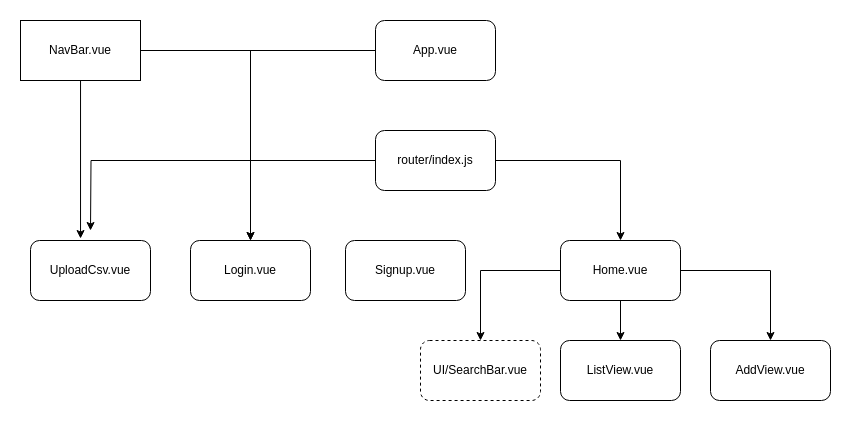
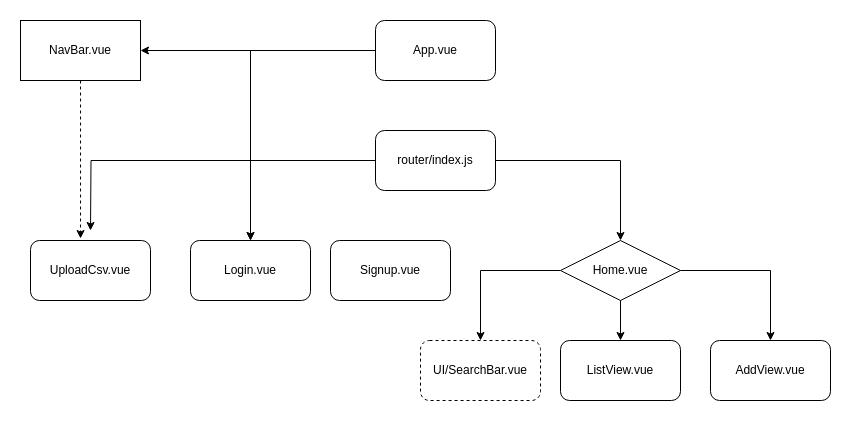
edge "NavBar.vue" -- "App.vue": arrowhead none -> classic
edge "NavBar.vue" -> "UploadCsv.vue": style solid -> dashed
node "Signup.vue": moved (406, 271) -> (391, 271)
node "Home.vue": shape rounded rectangle -> diamond
